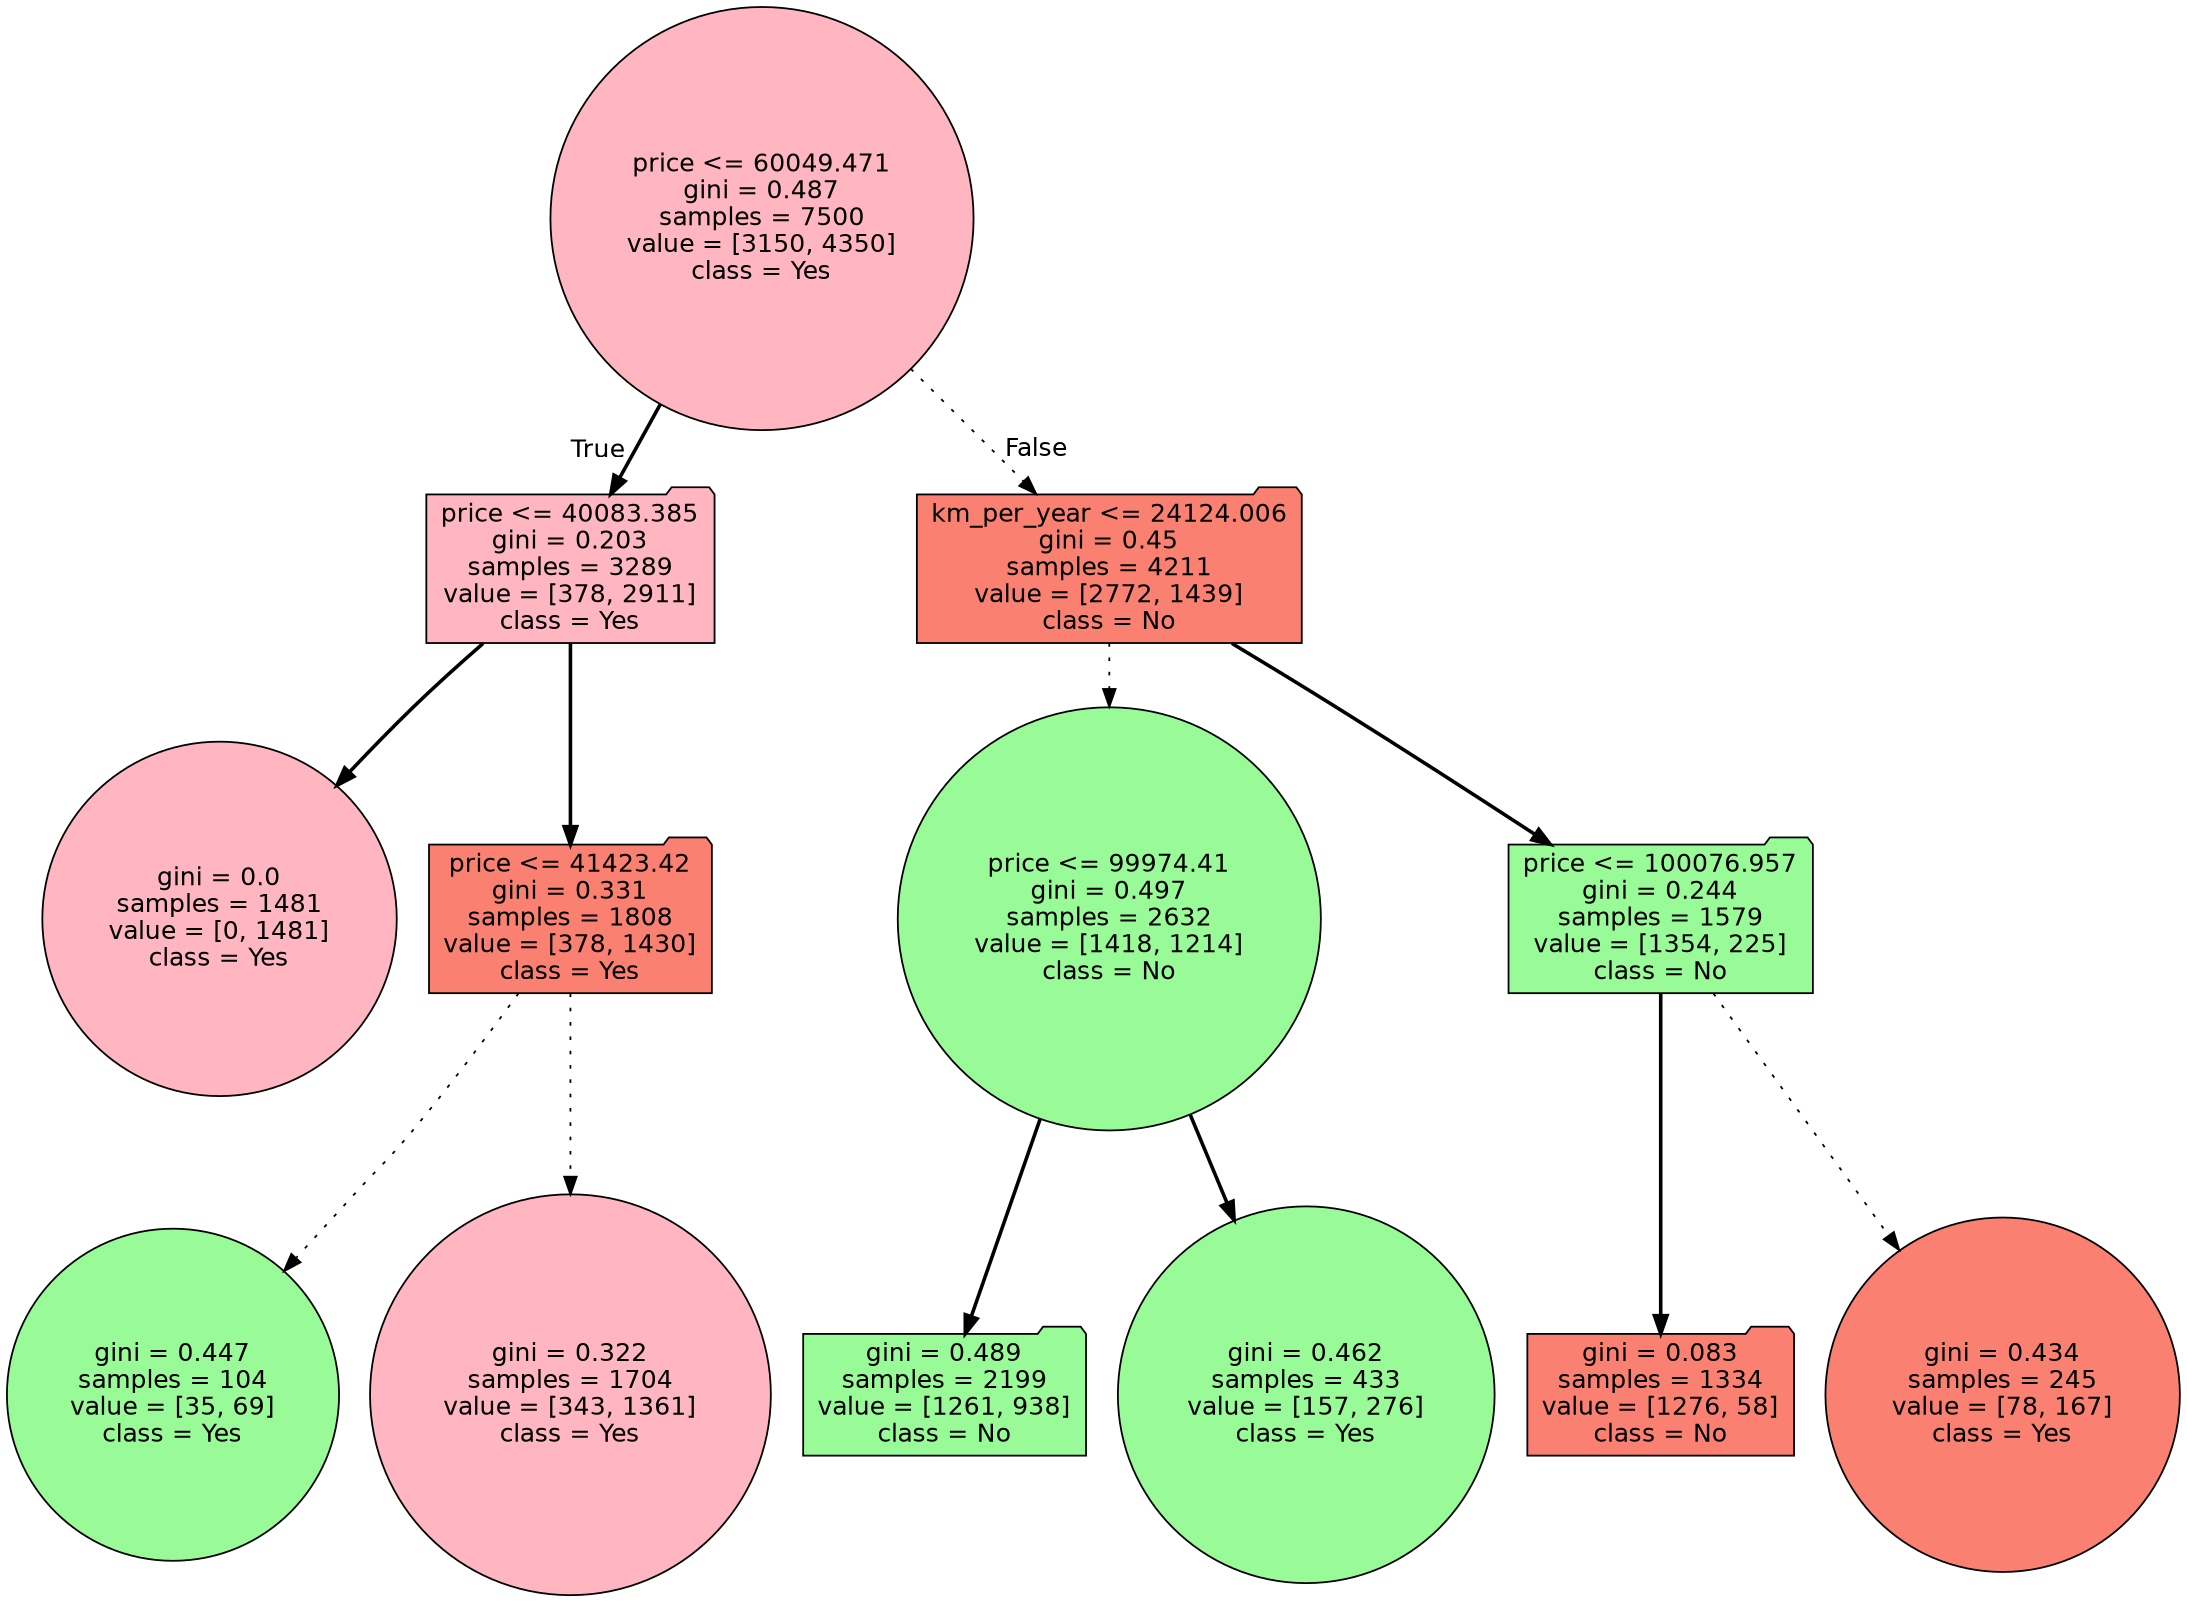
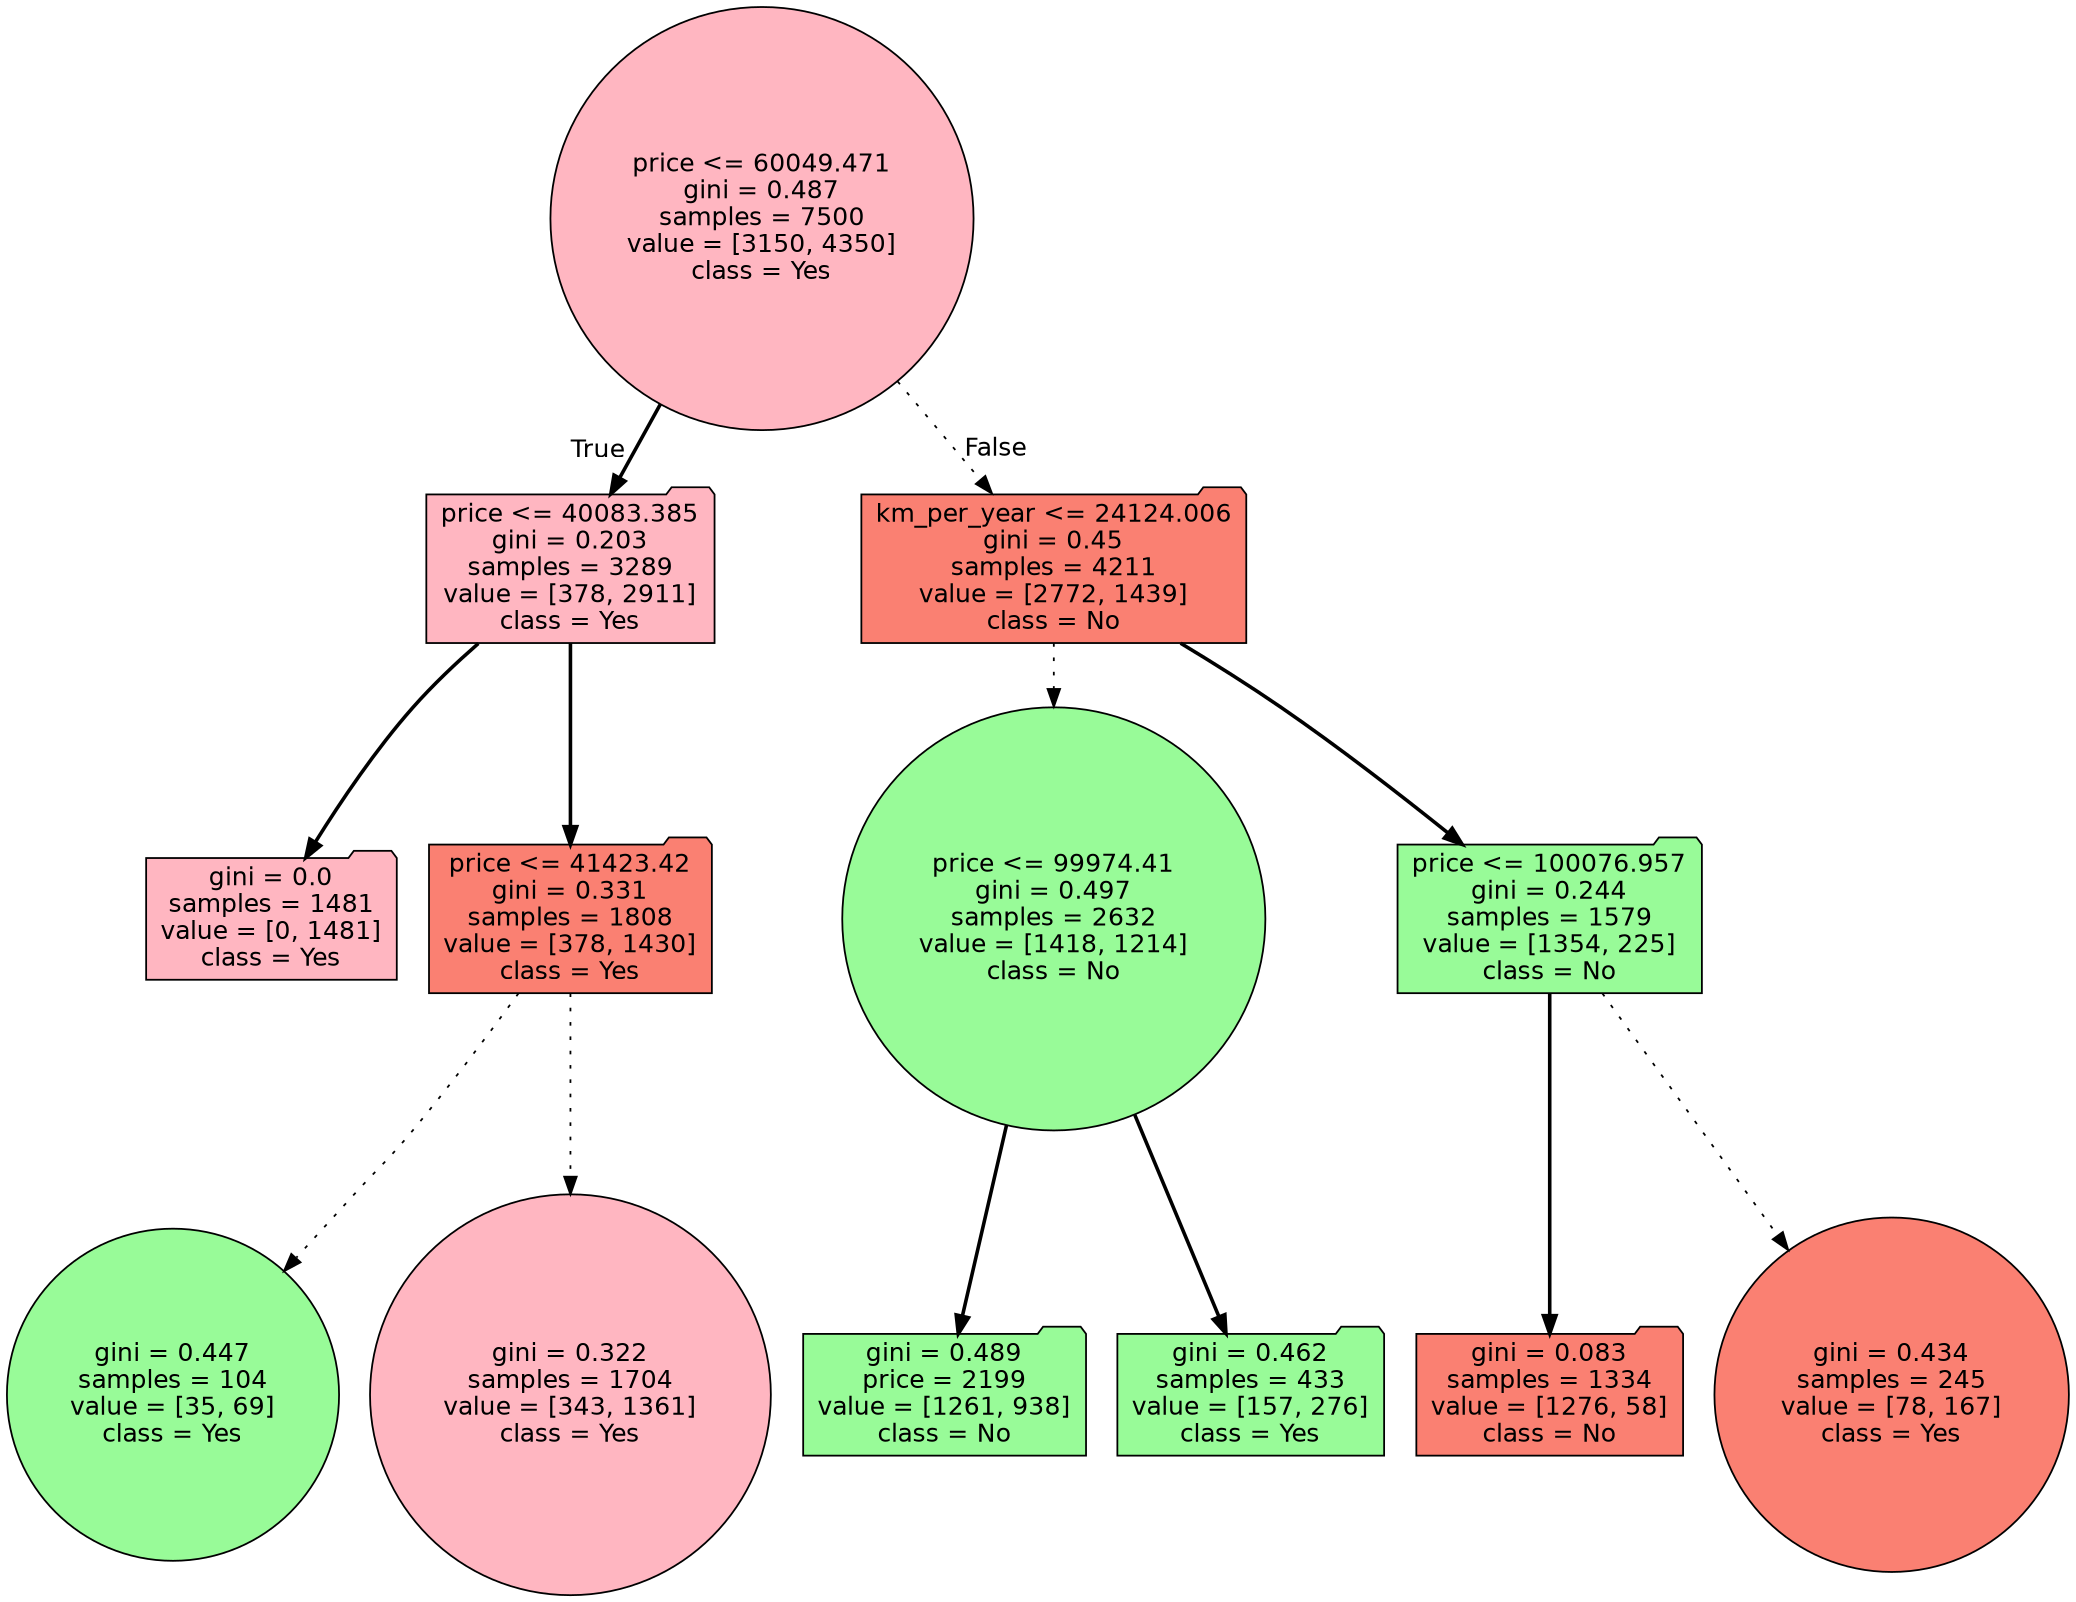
node "gini = 0.0 samples = 1481 value = [0, 1481] class = Yes": shape circle -> folder
node "gini = 0.489 samples = 2199 value = [1261, 938] class = No": label "gini = 0.489 samples = 2199 value = [1261, 938] class = No" -> "gini = 0.489 price = 2199 value = [1261, 938] class = No"
node "gini = 0.462 samples = 433 value = [157, 276] class = Yes": shape circle -> folder
